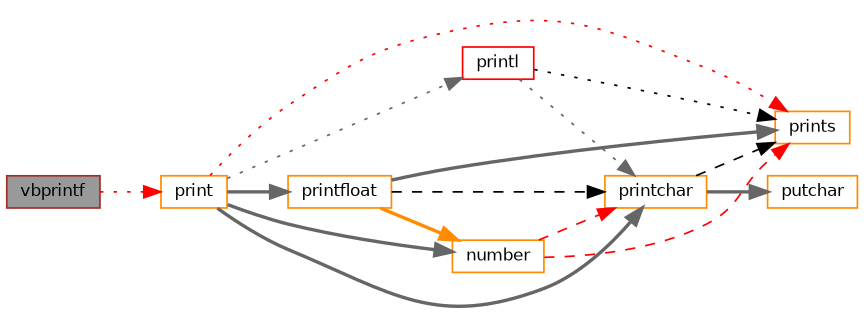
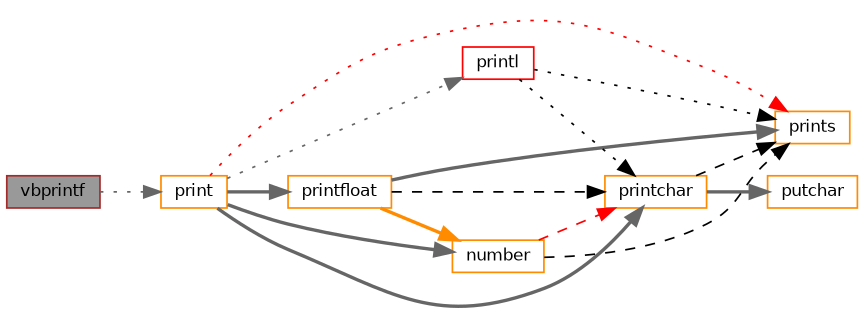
edge "printl" -> "printchar": color gray40 -> black
edge "vbprintf" -> "print": color red -> gray40
edge "number" -> "prints": color red -> black
